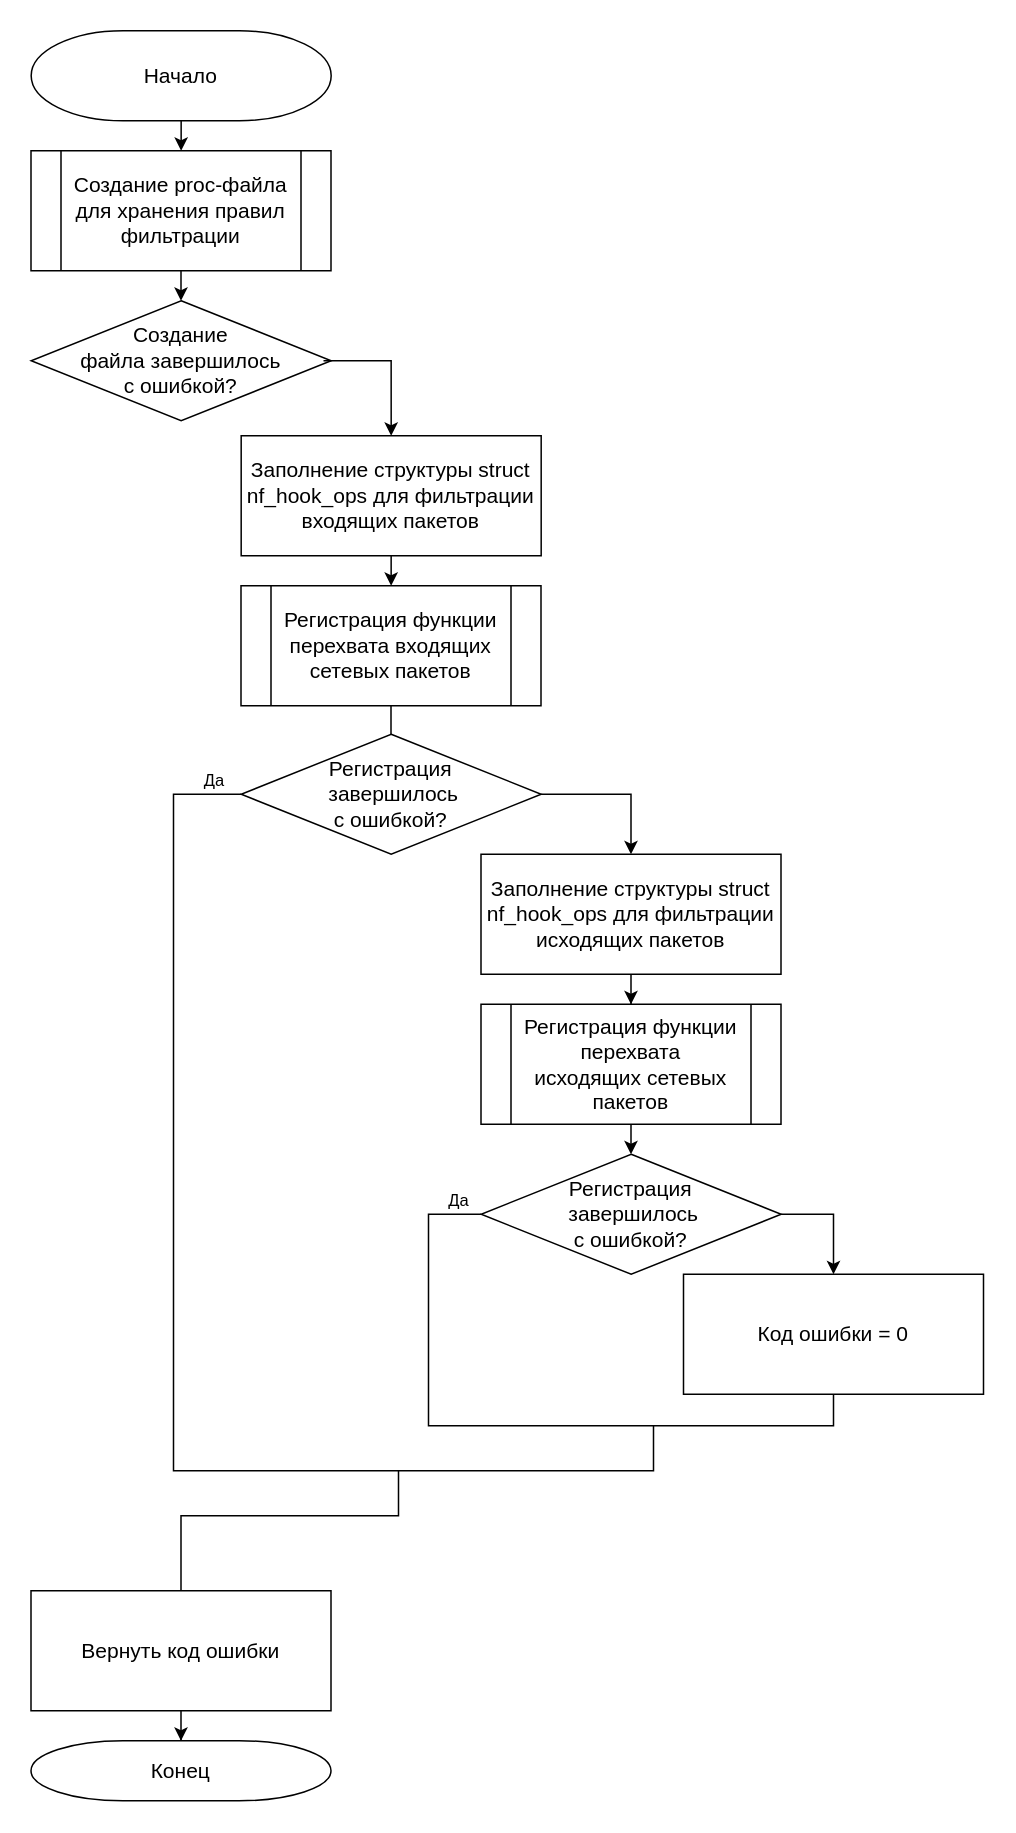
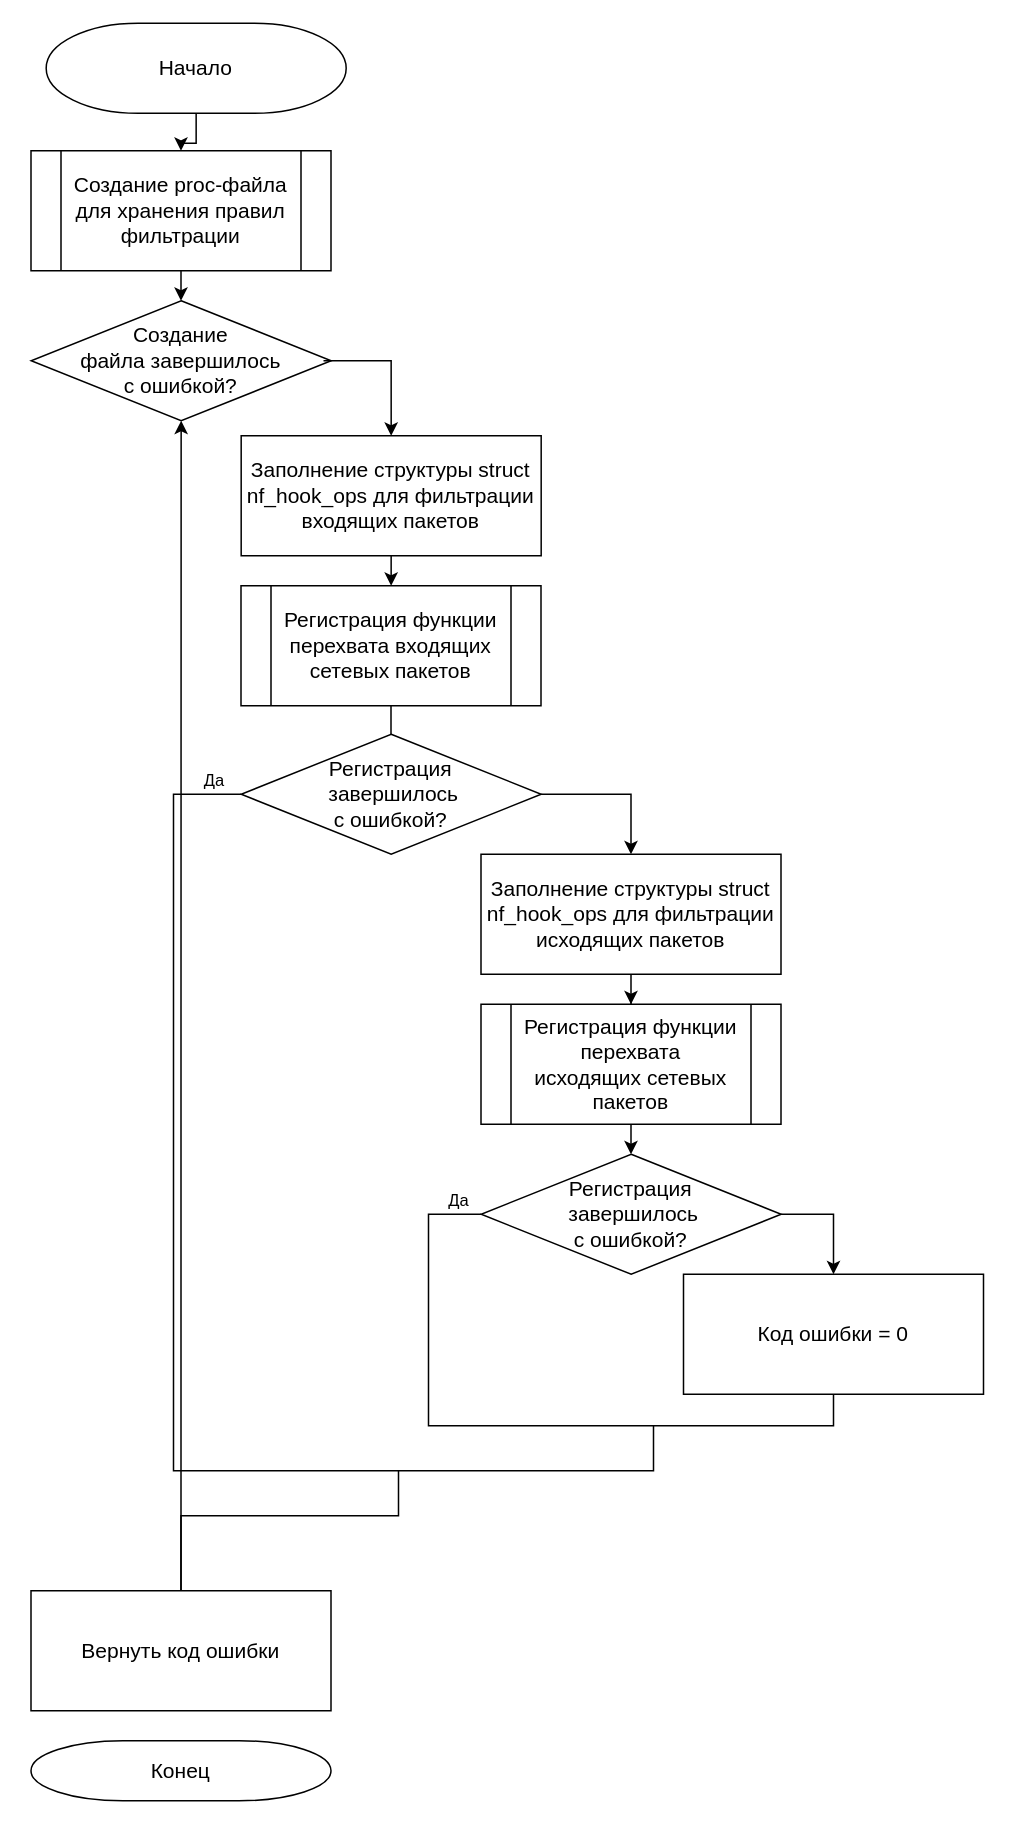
node "Начало": moved (181, 76) -> (196, 68)
edge "Вернуть код ошибки" -> "Конец": now "Вернуть код ошибки" -> "Создание файла завершилось с ошибкой?"
